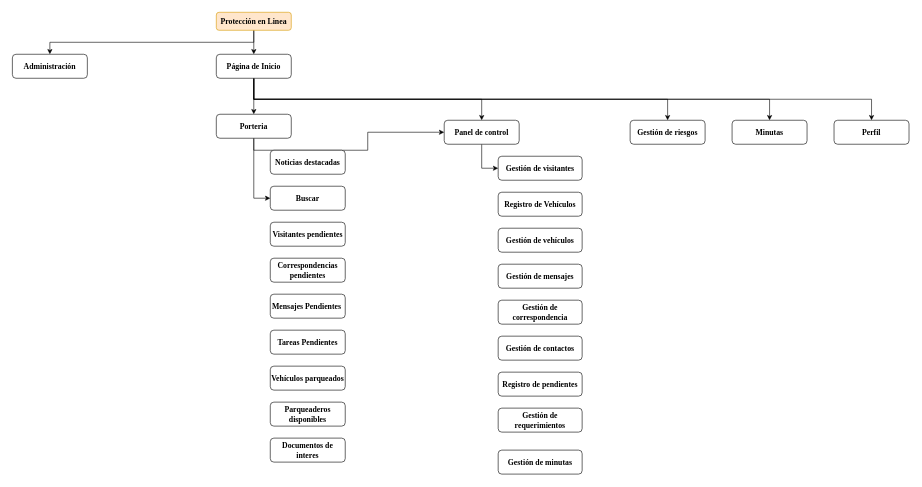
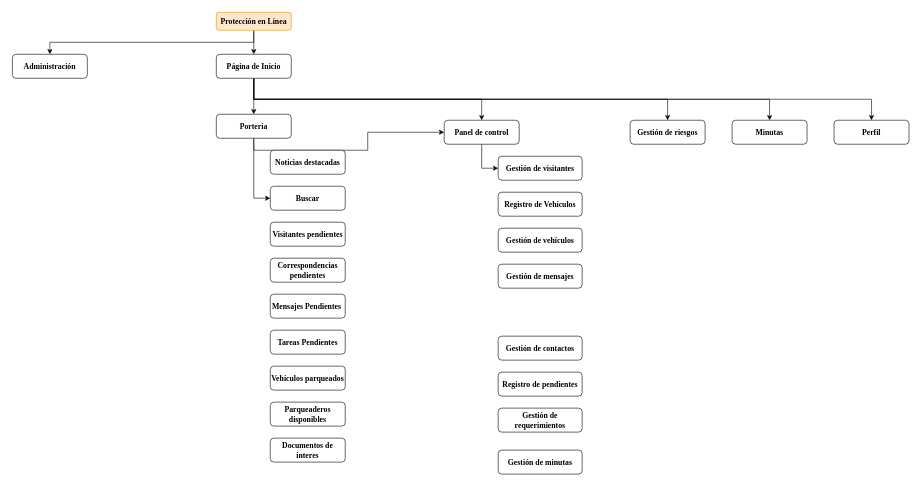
node "Gestión de correspondencia": removed
